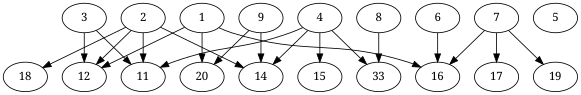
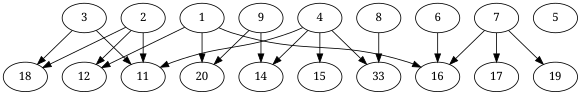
edge "3" -> "12": now "3" -> "18"
edge "2" -> "14": removed
